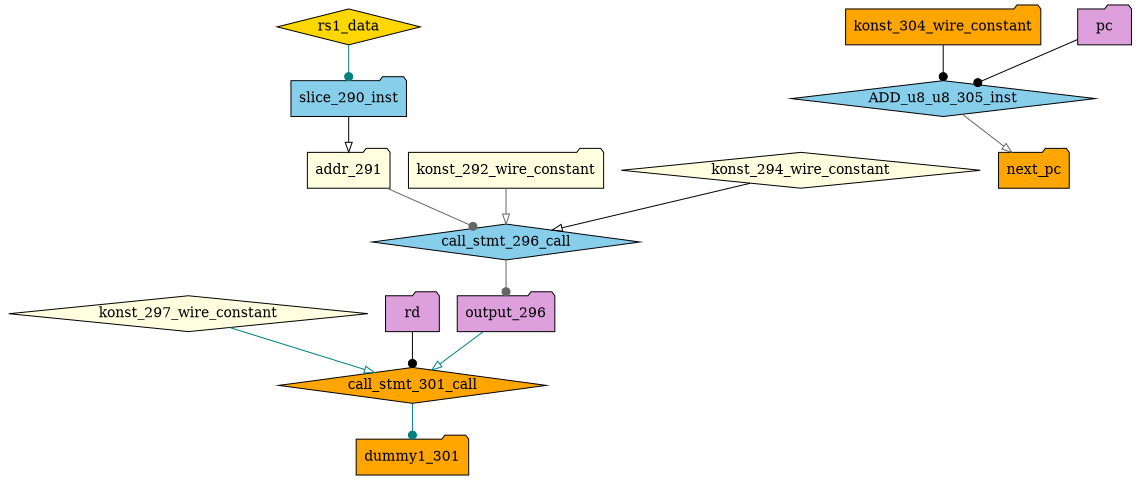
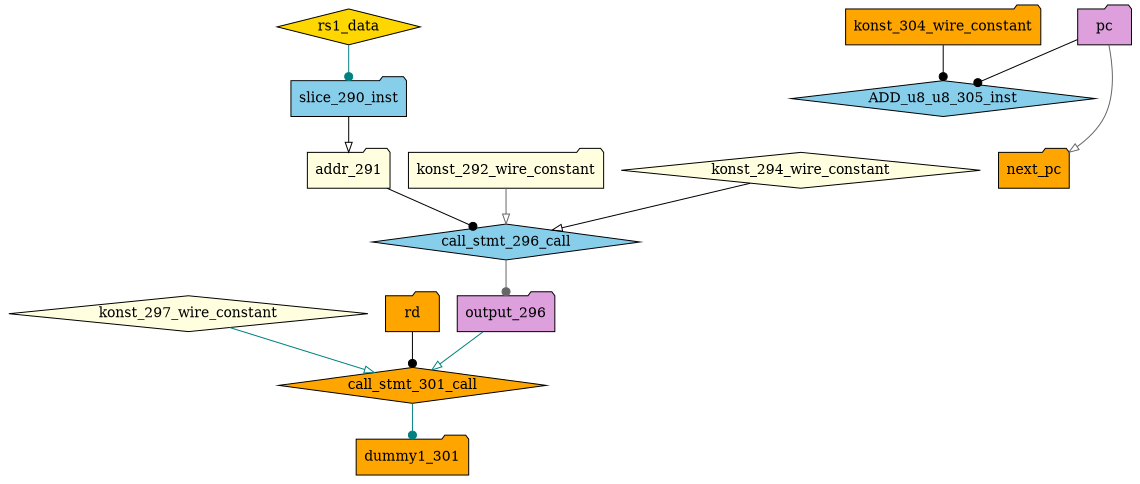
edge "ADD_u8_u8_305_inst" -> "next_pc": now "pc" -> "next_pc"
edge "addr_291" -> "call_stmt_296_call": color gray40 -> black
node "rd": fillcolor plum -> orange
